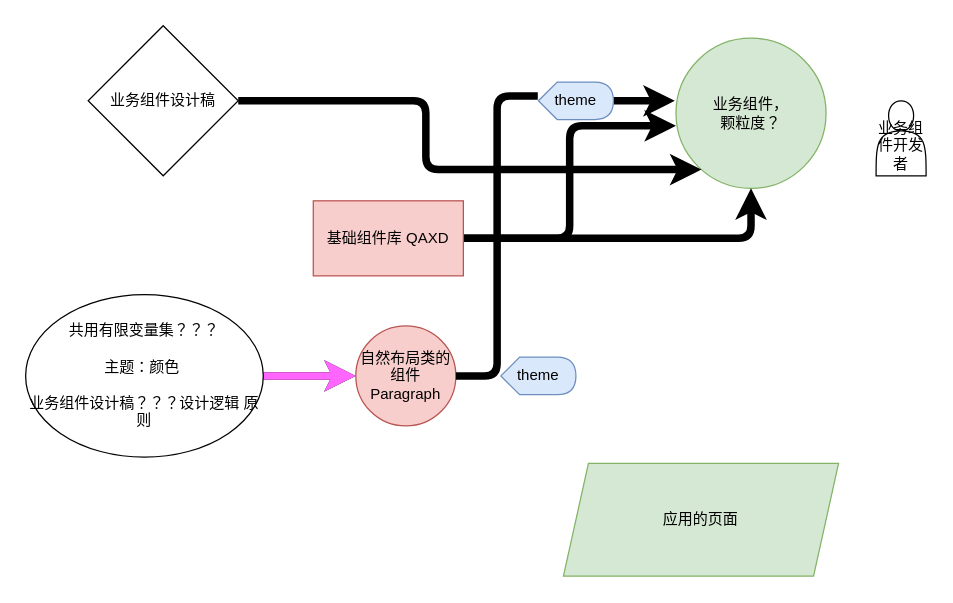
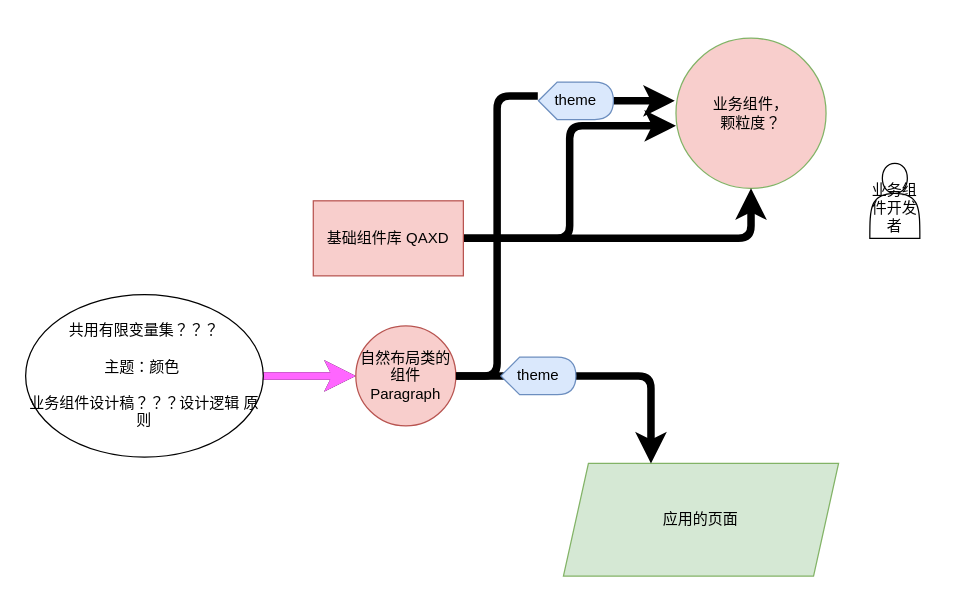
node "业务组件设计稿": removed
node "业务组件， 颗粒度？": fillcolor #d5e8d4 -> #f8cecc
node "业务组件开发者": moved (901, 138) -> (894, 201)
edge "业务组件设计稿" -> "业务组件， 颗粒度？": removed
edge "自然布局类的组件 Paragraph" -> "应用的页面": added
